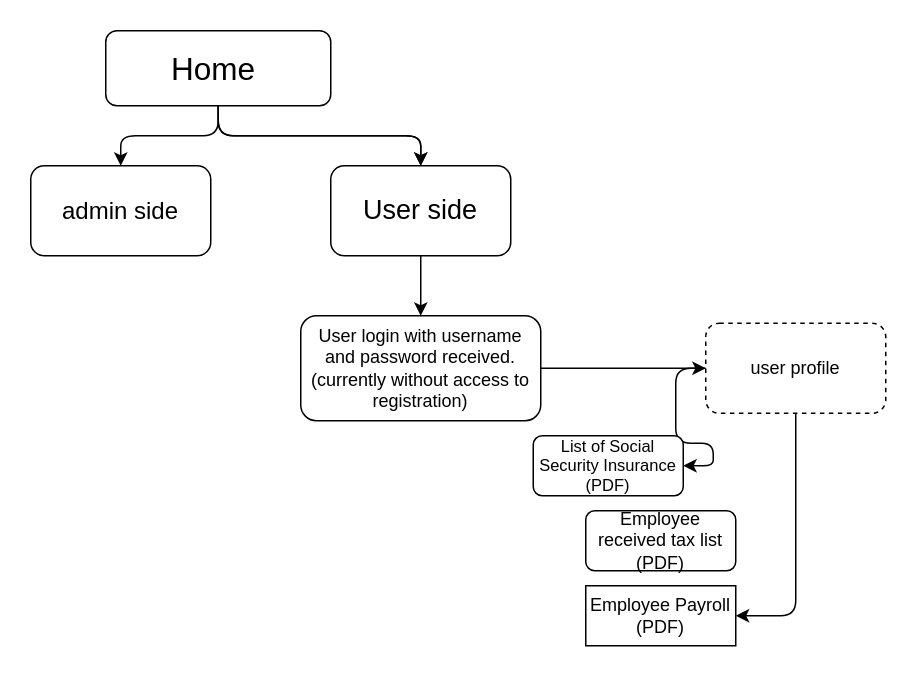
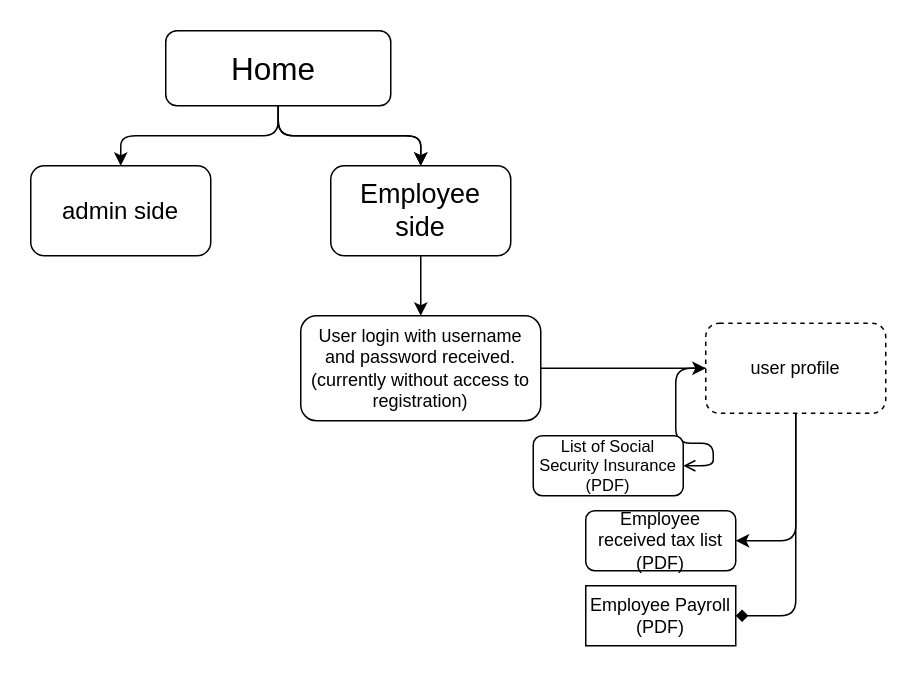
node "Home": moved (218, 68) -> (278, 68)
node "User side": label "User side" -> "Employee side"
edge "user profile" -> "List of Social Security Insurance (PDF)": arrowhead classic -> open
edge "user profile" -> "Employee received tax list (PDF)": added
edge "user profile" -> "Employee Payroll (PDF)": arrowhead classic -> diamond
